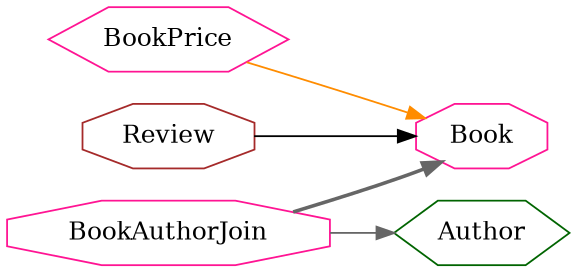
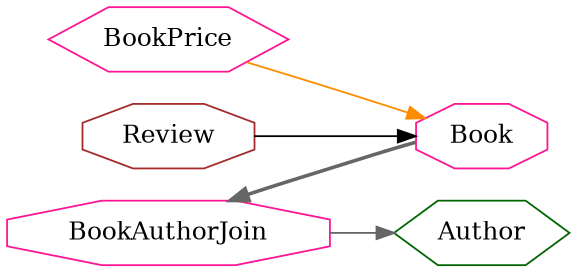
edge "BookAuthorJoin" -> "Book": reversed
